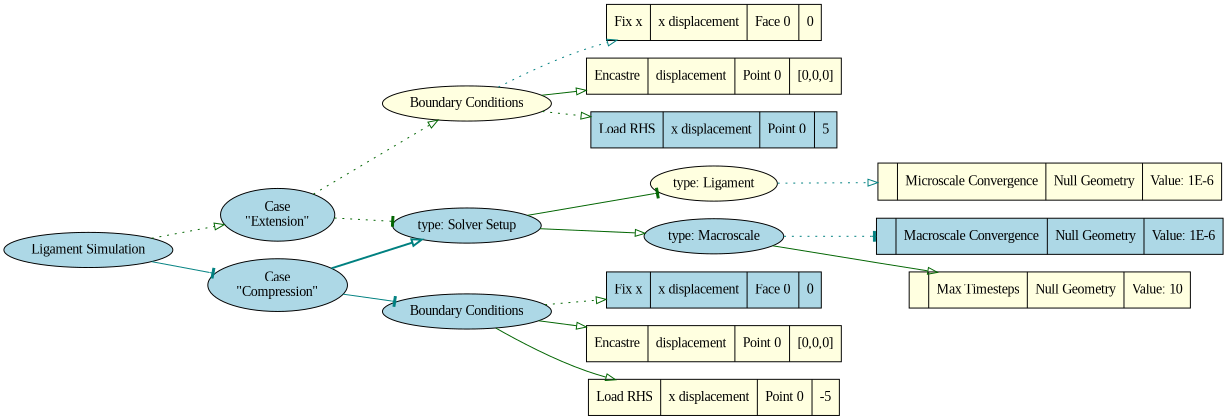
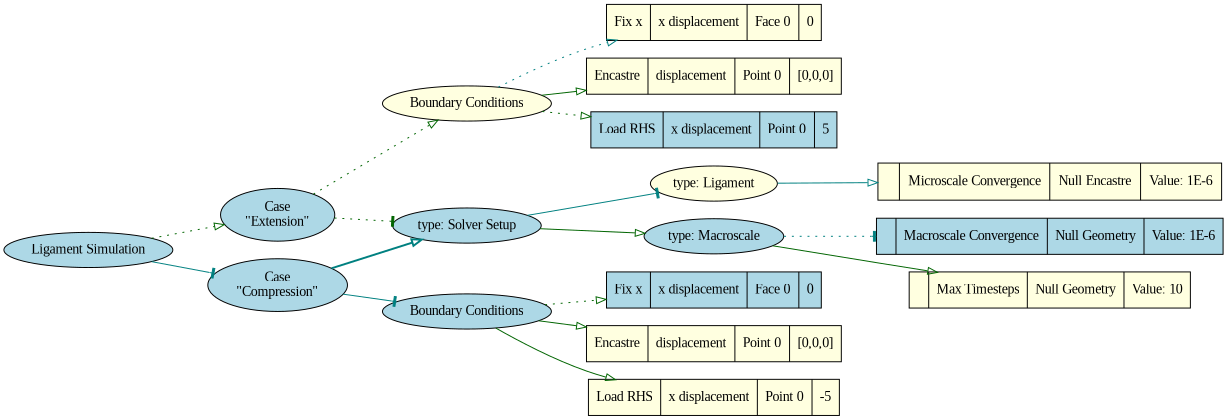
node "Microscale Convergence": text "Null Geometry" -> "Null Encastre"
edge "type: Ligament" -> "Microscale Convergence": style dotted -> solid
edge "type: Solver Setup" -> "type: Ligament": color darkgreen -> teal
